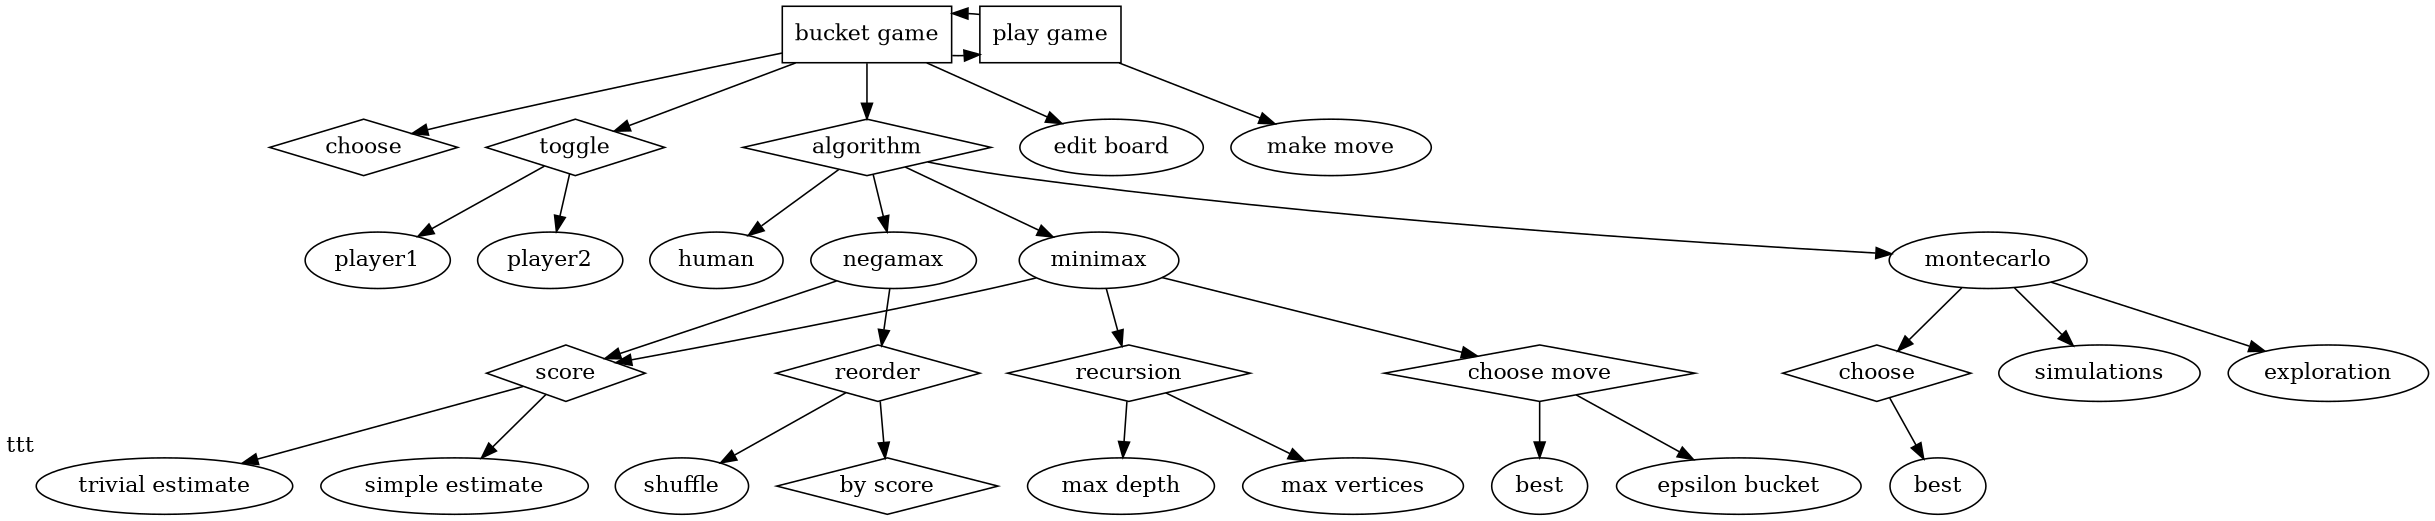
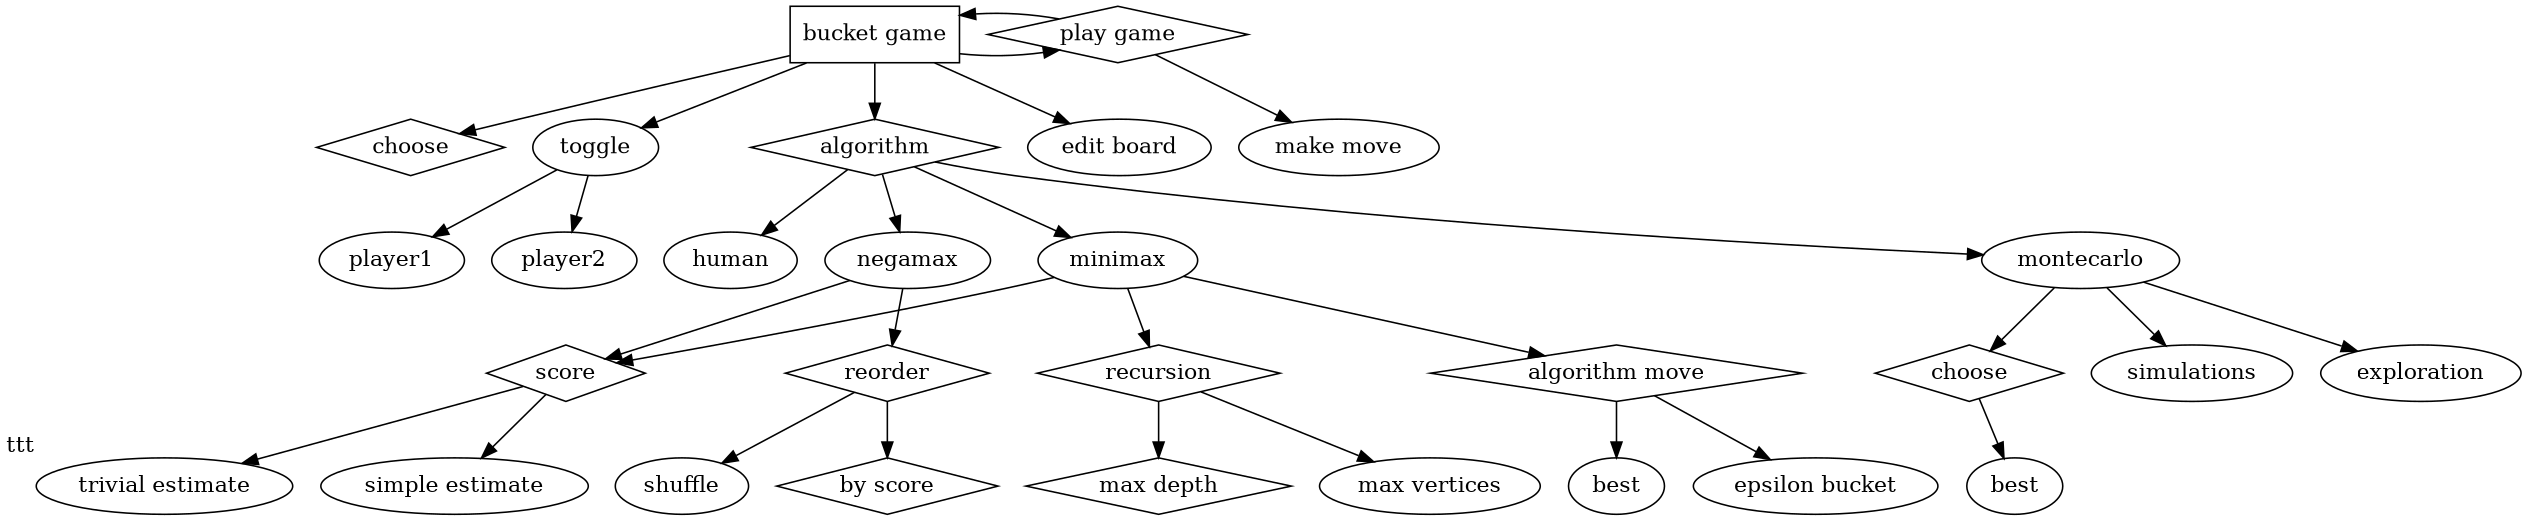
node "play game": shape box -> diamond
node "toggle": shape diamond -> ellipse
node "choose move": label "choose move" -> "algorithm move"
node "max depth": shape ellipse -> diamond
